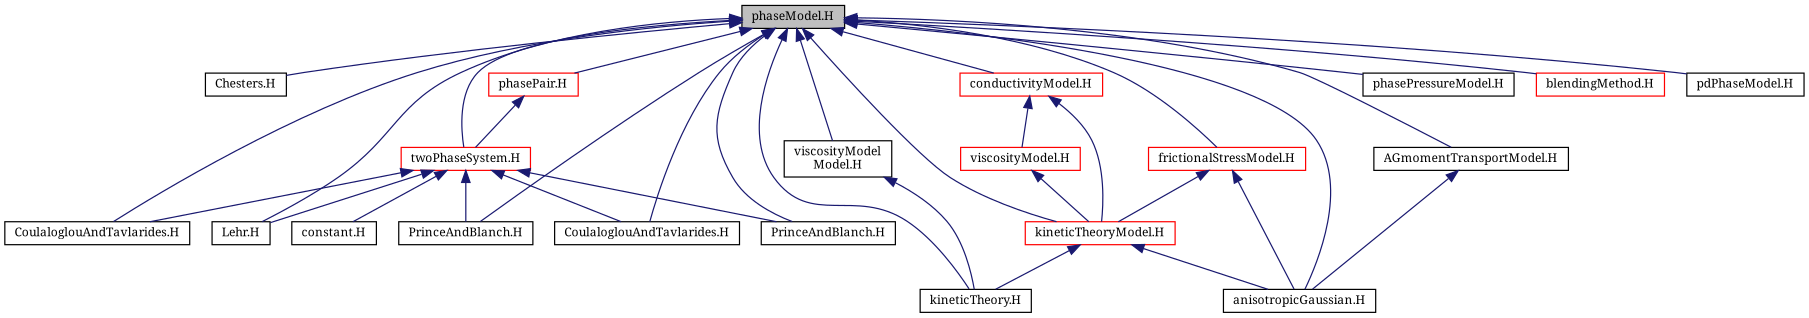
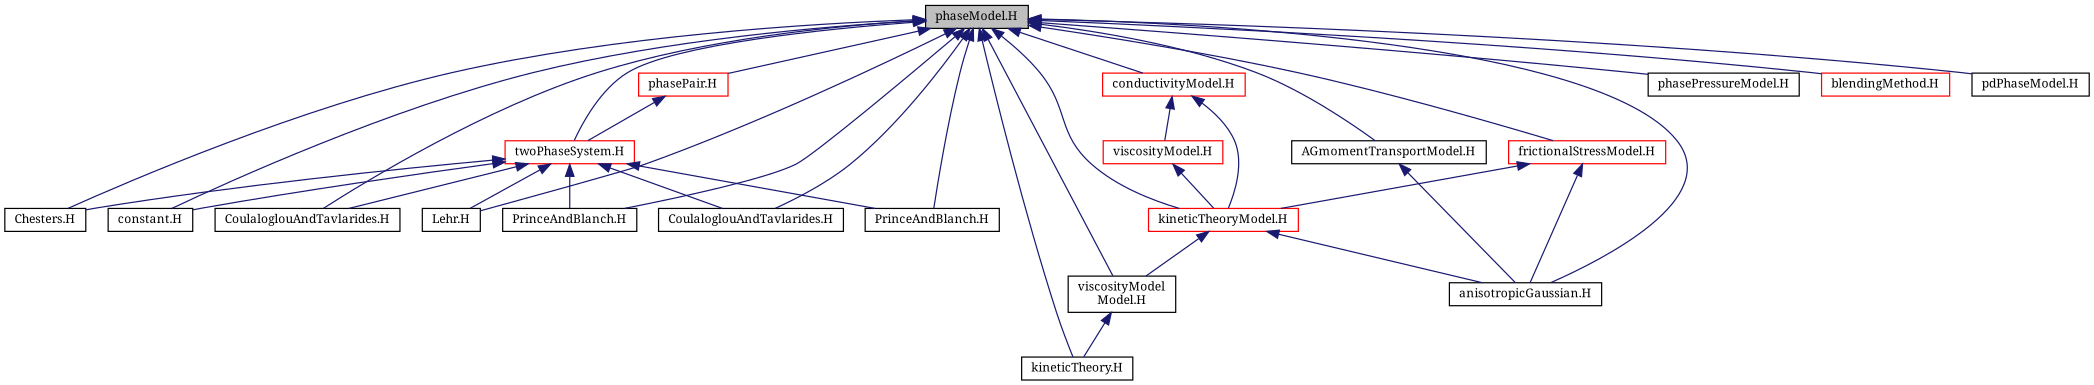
edge "constant.H" -> "phaseModel.H": added
edge "Chesters.H" -> "twoPhaseSystem.H": added
edge "kineticTheory.H" -> "kineticTheoryModel.H": now "viscosityModel Model.H" -> "kineticTheoryModel.H"
